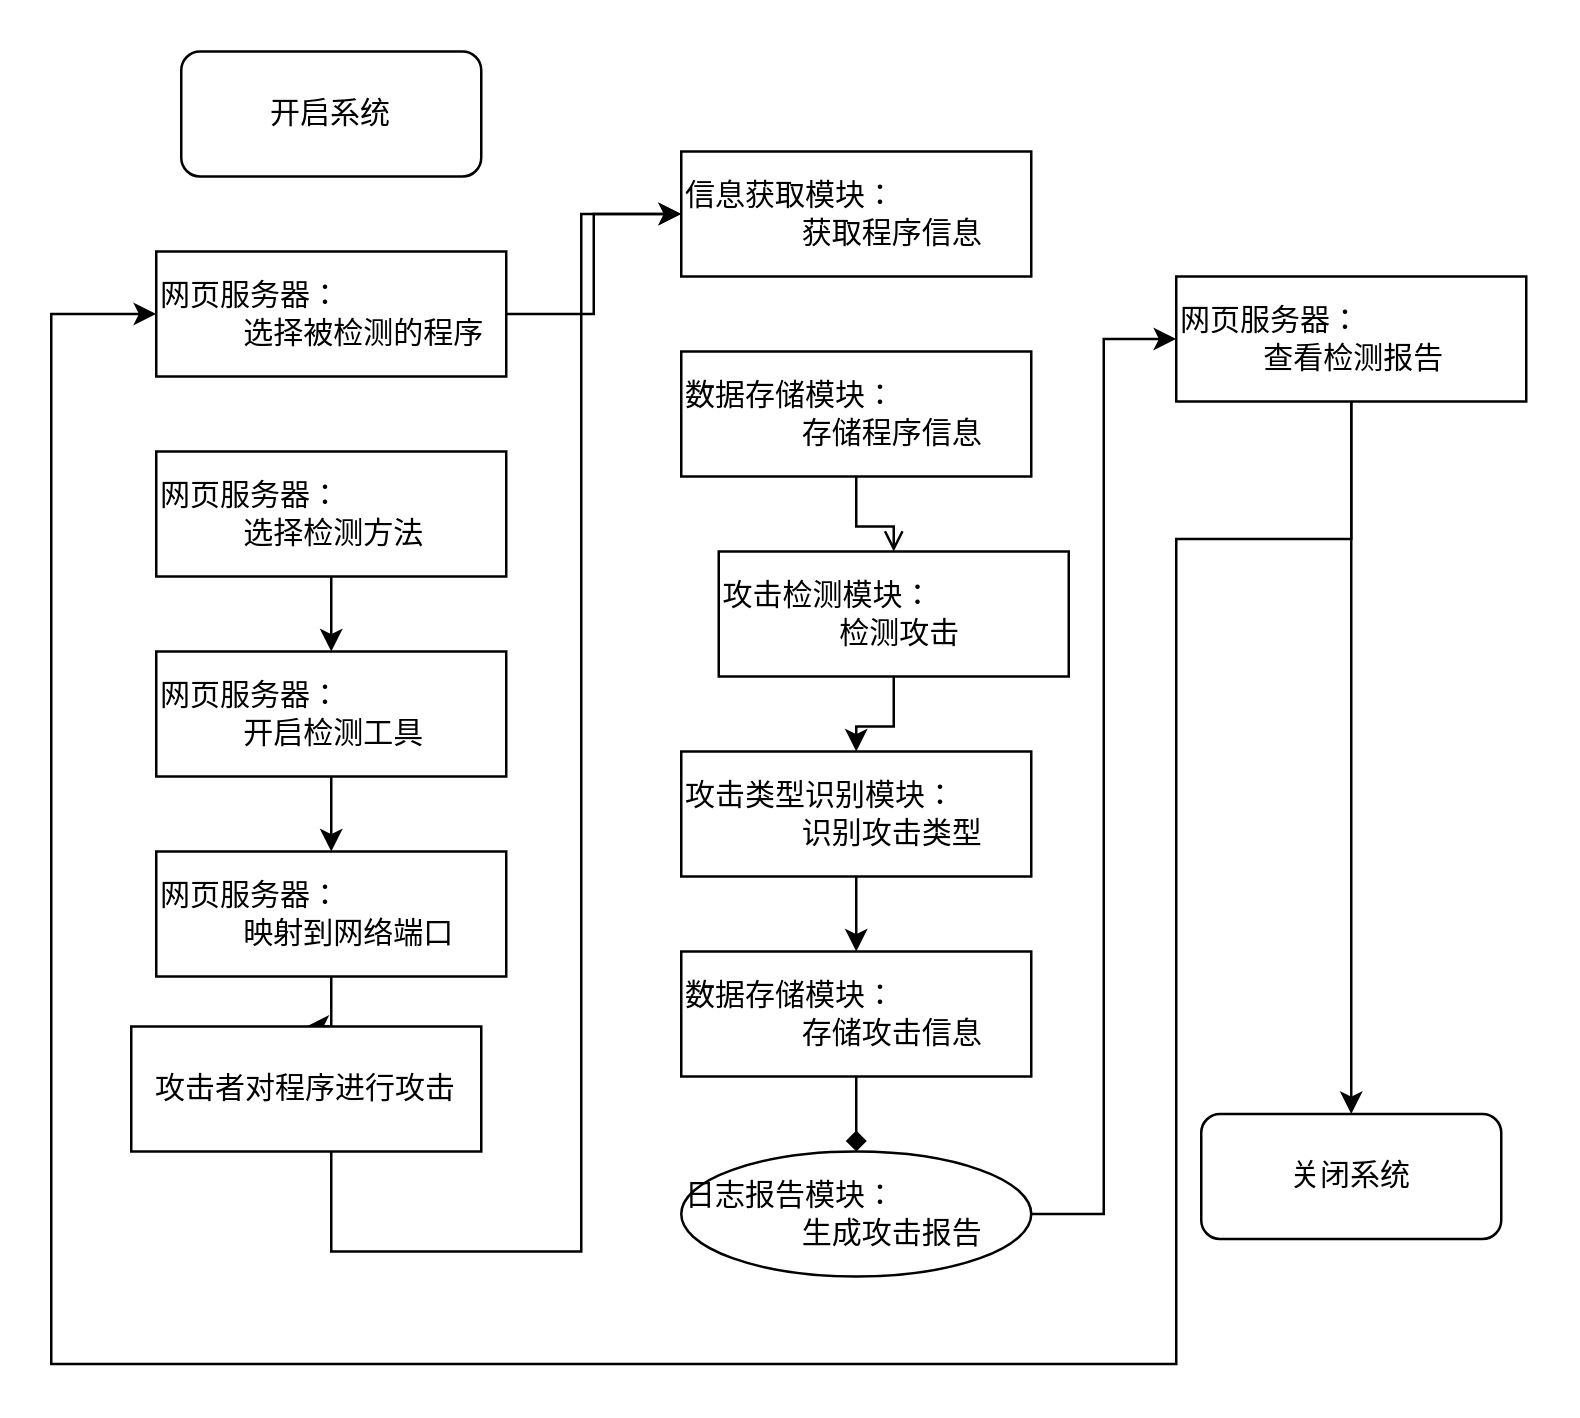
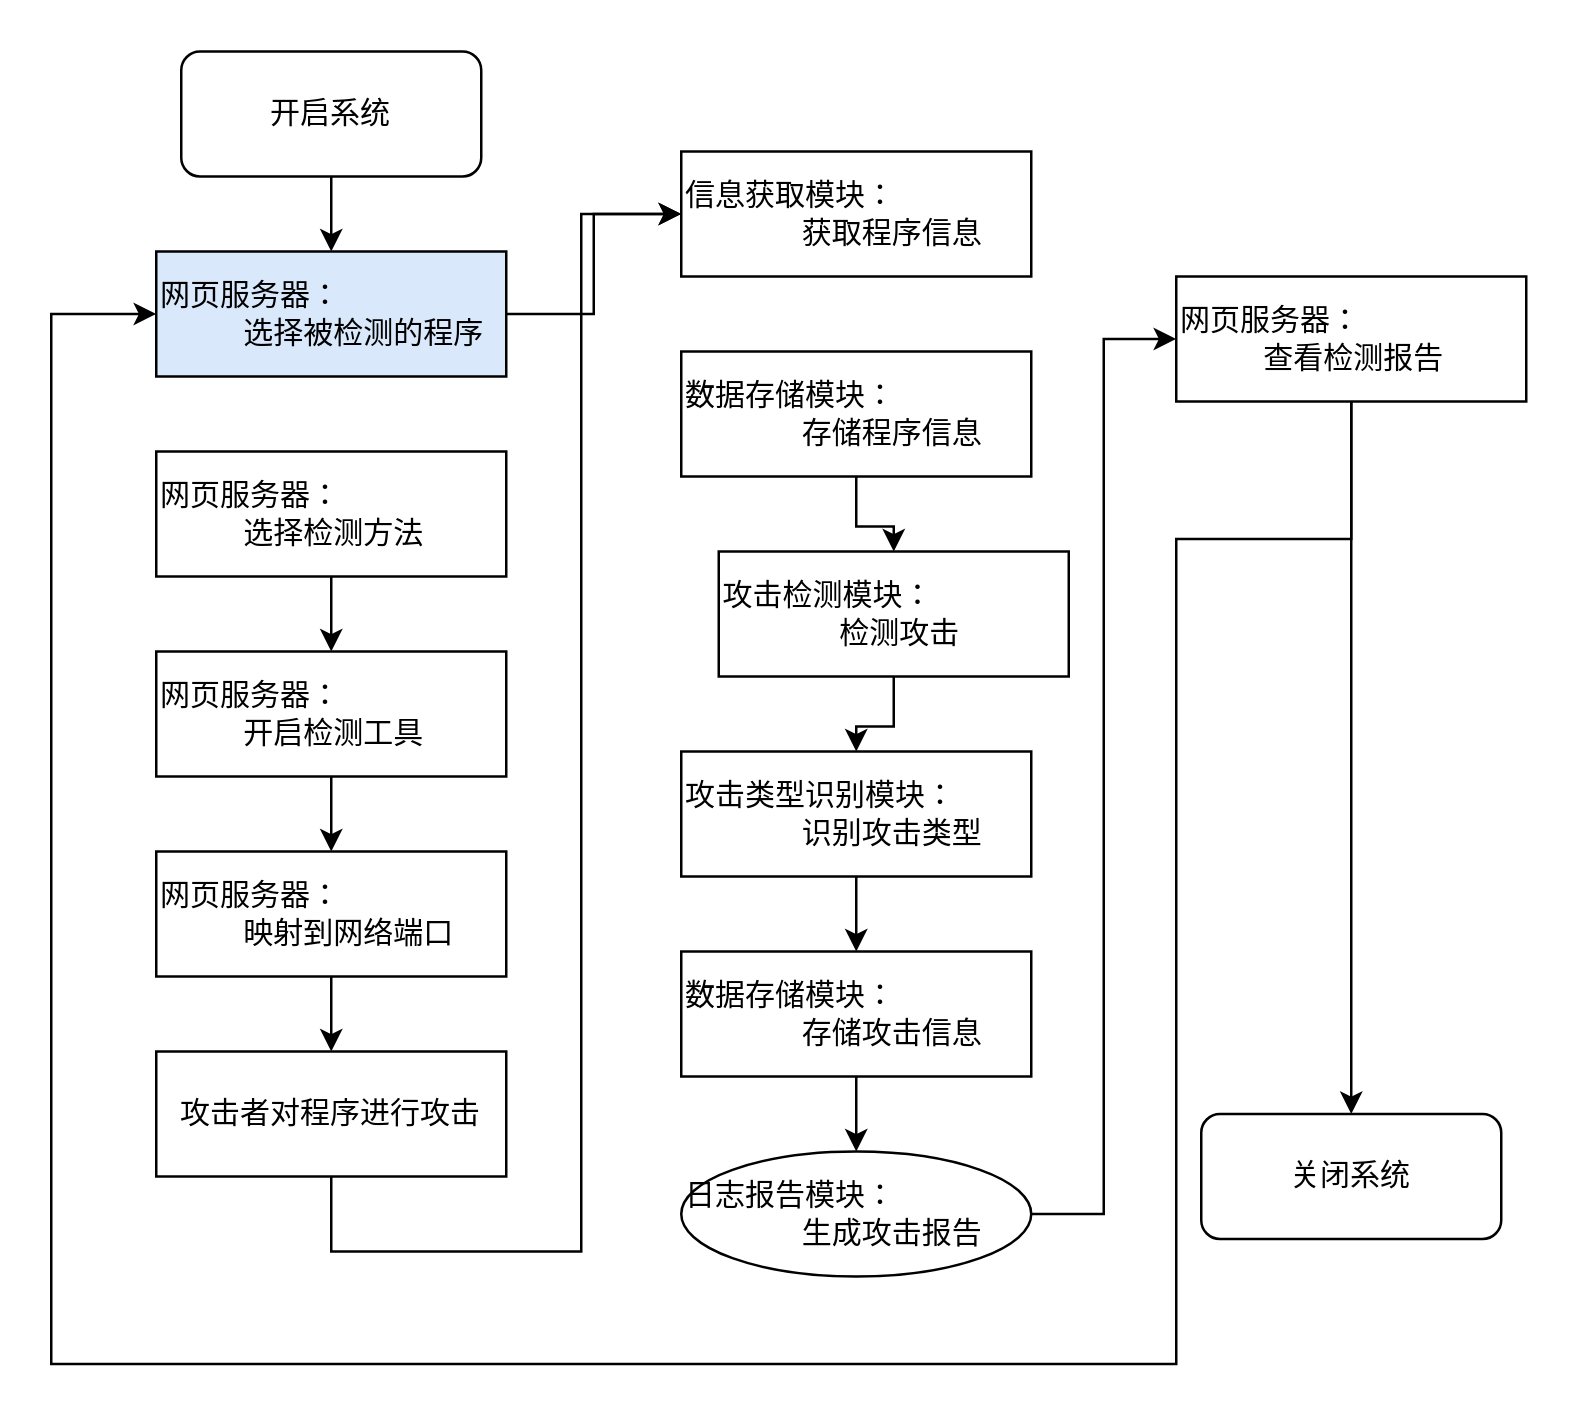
edge "开启系统" -> "网页服务器： 选择被检测的程序": added
node "网页服务器： 选择被检测的程序": fillcolor #ffffff -> #dae8fc
edge "数据存储模块： 存储程序信息" -> "攻击检测模块： 检测攻击": arrowhead open -> classic
node "攻击者对程序进行攻击": moved (306, 1089) -> (331, 1114)
edge "数据存储模块： 存储攻击信息" -> "日志报告模块： 生成攻击报告": arrowhead diamond -> classic
